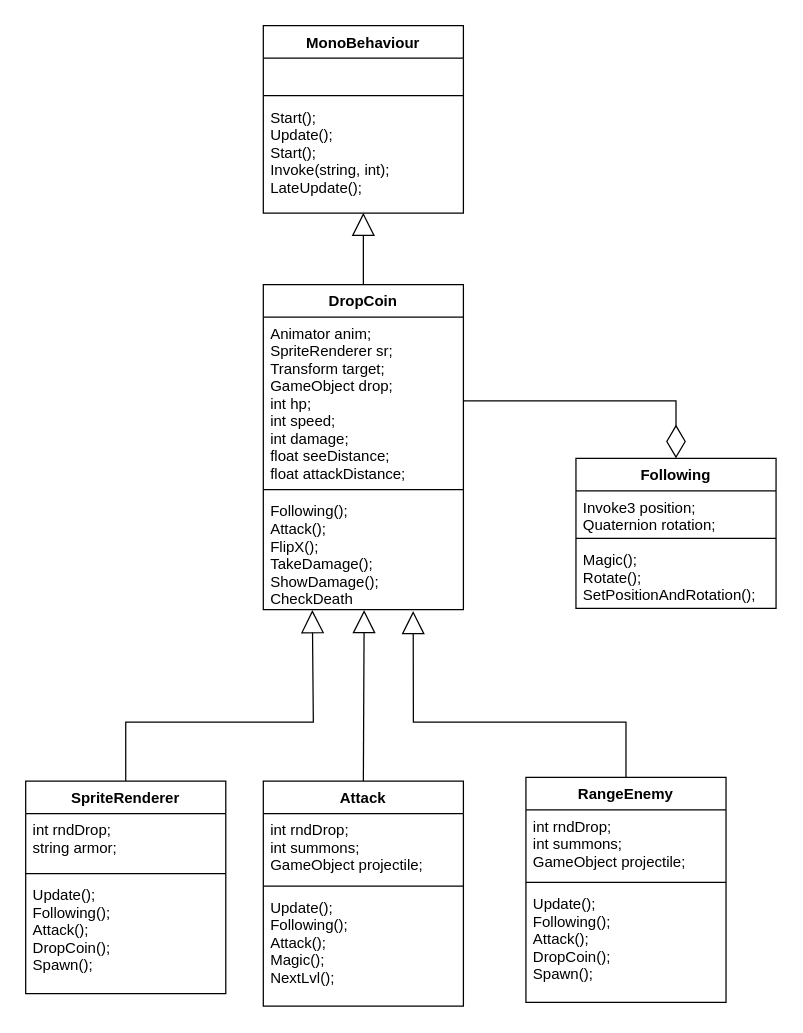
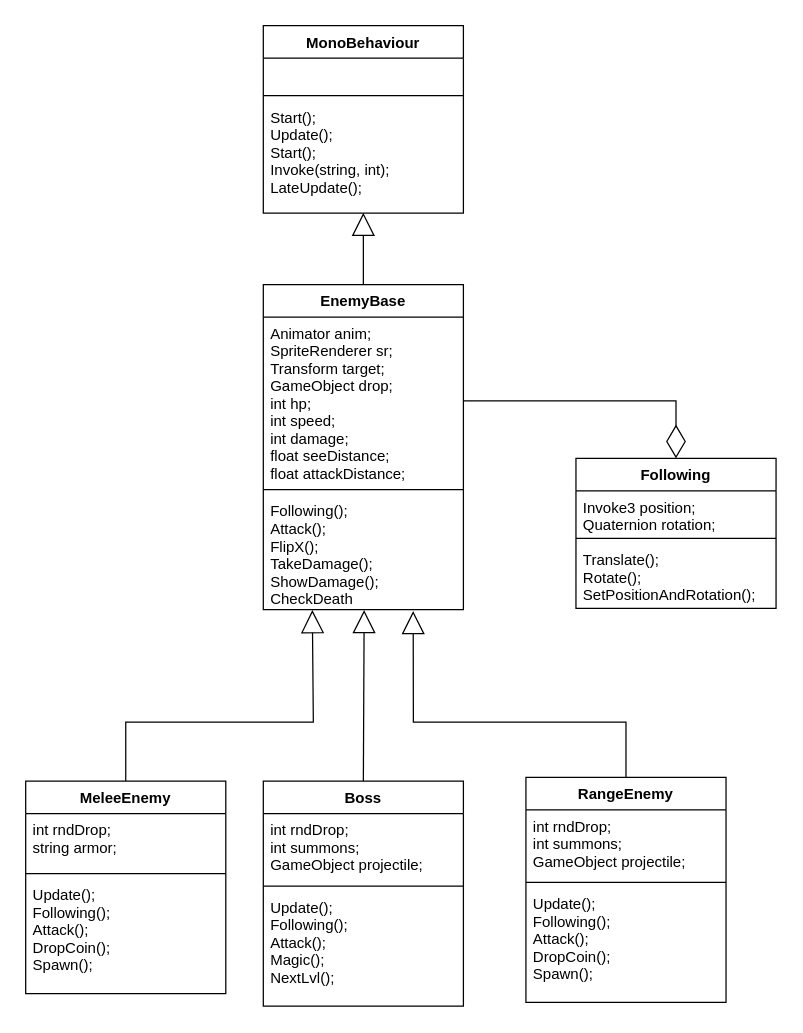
node "DropCoin": label "DropCoin" -> "EnemyBase"
node "Magic(); Rotate(); SetPositionAndRotation();": label "Magic(); Rotate(); SetPositionAndRotation();" -> "Translate(); Rotate(); SetPositionAndRotation();"
node "SpriteRenderer": label "SpriteRenderer" -> "MeleeEnemy"
node "Attack": label "Attack" -> "Boss"
